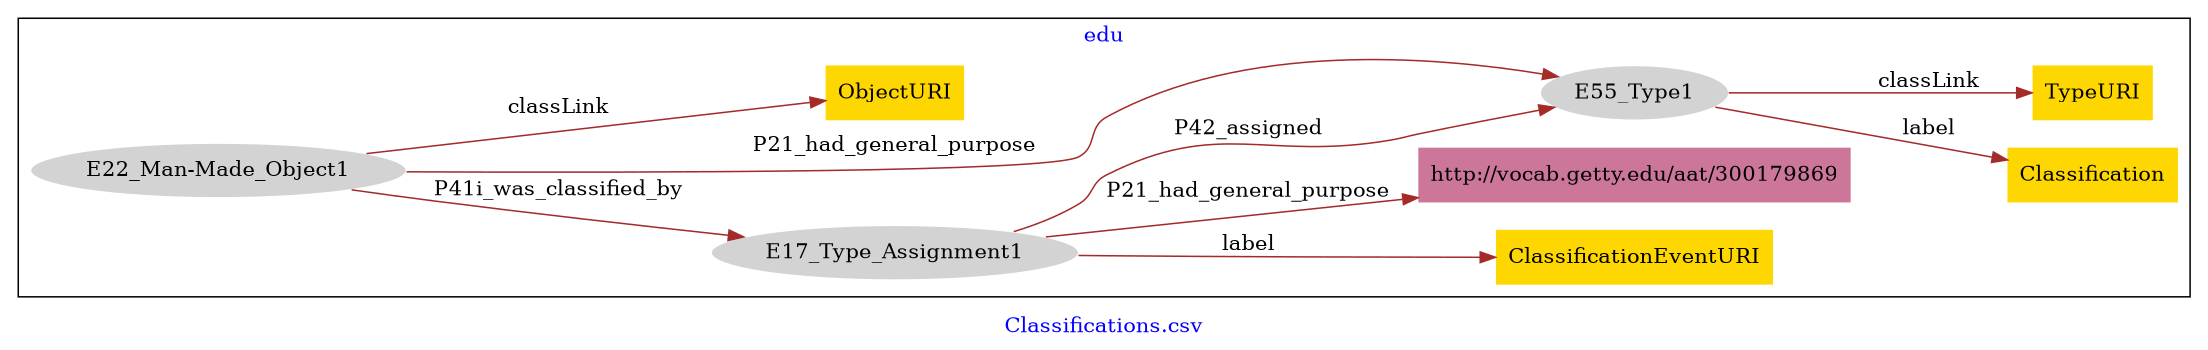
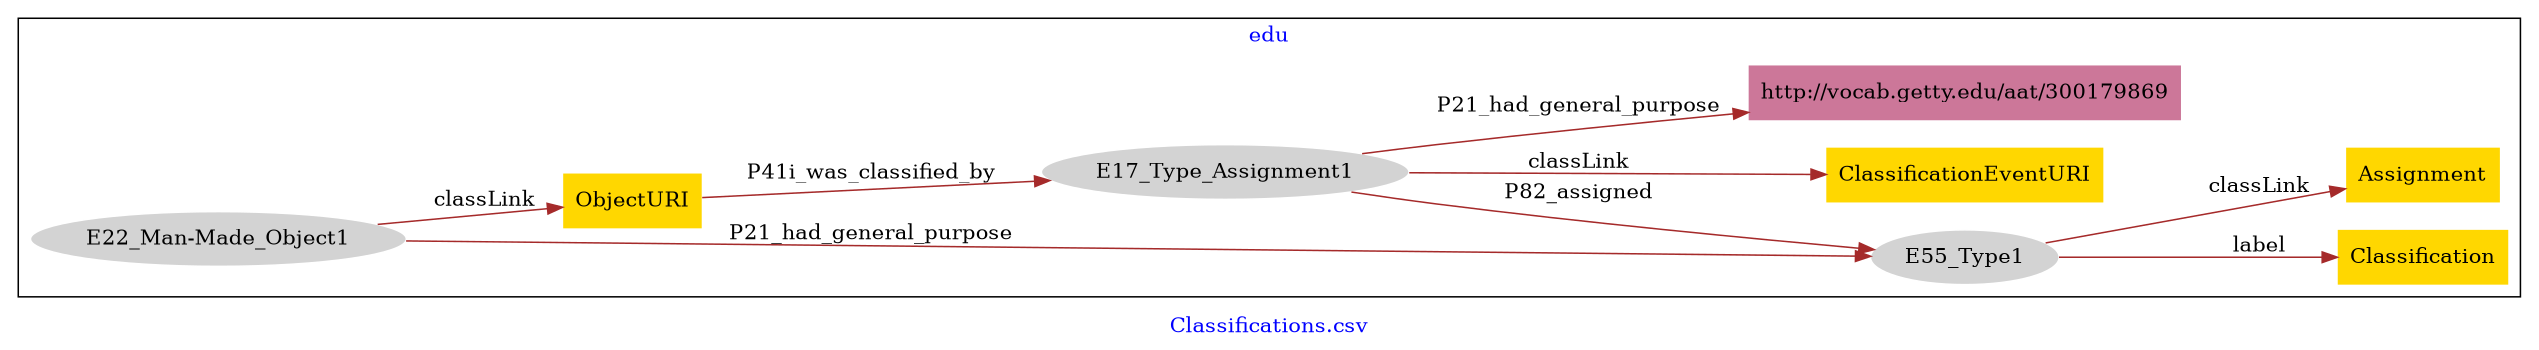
node "TypeURI": label "TypeURI" -> "Assignment"
edge "E17_Type_Assignment1" -> "E55_Type1": label "P42_assigned" -> "P82_assigned"
edge "E22_Man-Made_Object1" -> "E17_Type_Assignment1": now "ObjectURI" -> "E17_Type_Assignment1"
edge "E17_Type_Assignment1" -> "ClassificationEventURI": label "label" -> "classLink"
